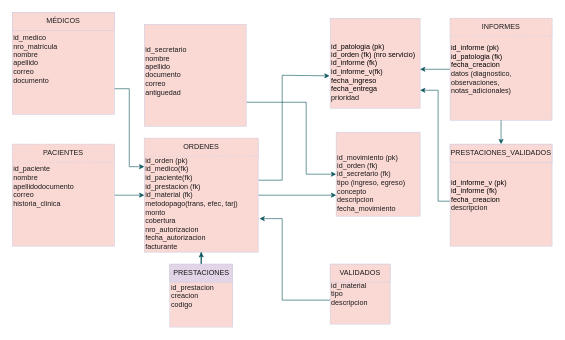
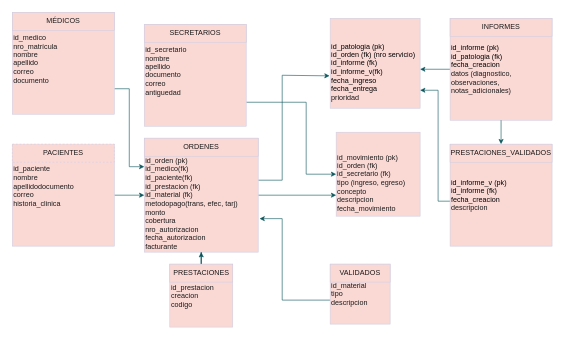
node "INFORMES": style dashed -> solid
node "SECRETARIOS": added
node "ORDENES": style dashed -> solid
node "PRESTACIONES": fillcolor #e1d5e7 -> #fad9d5
